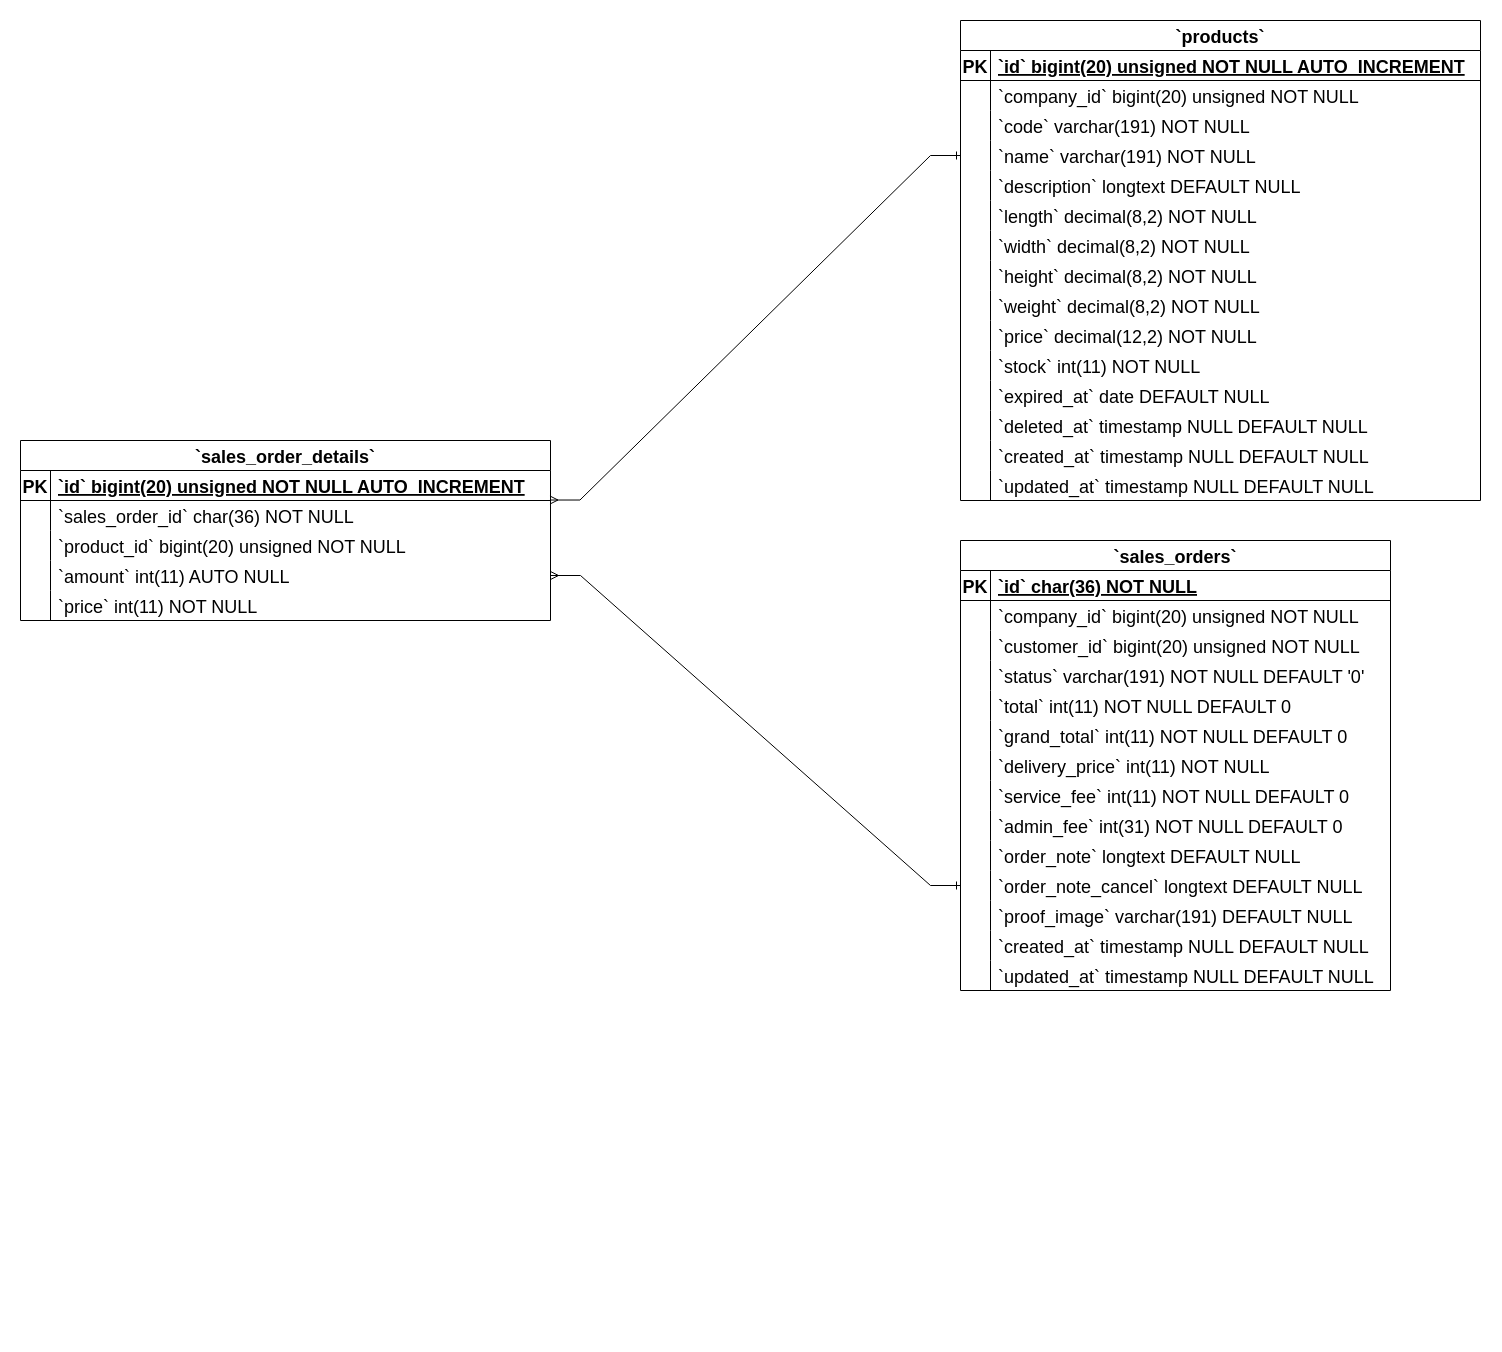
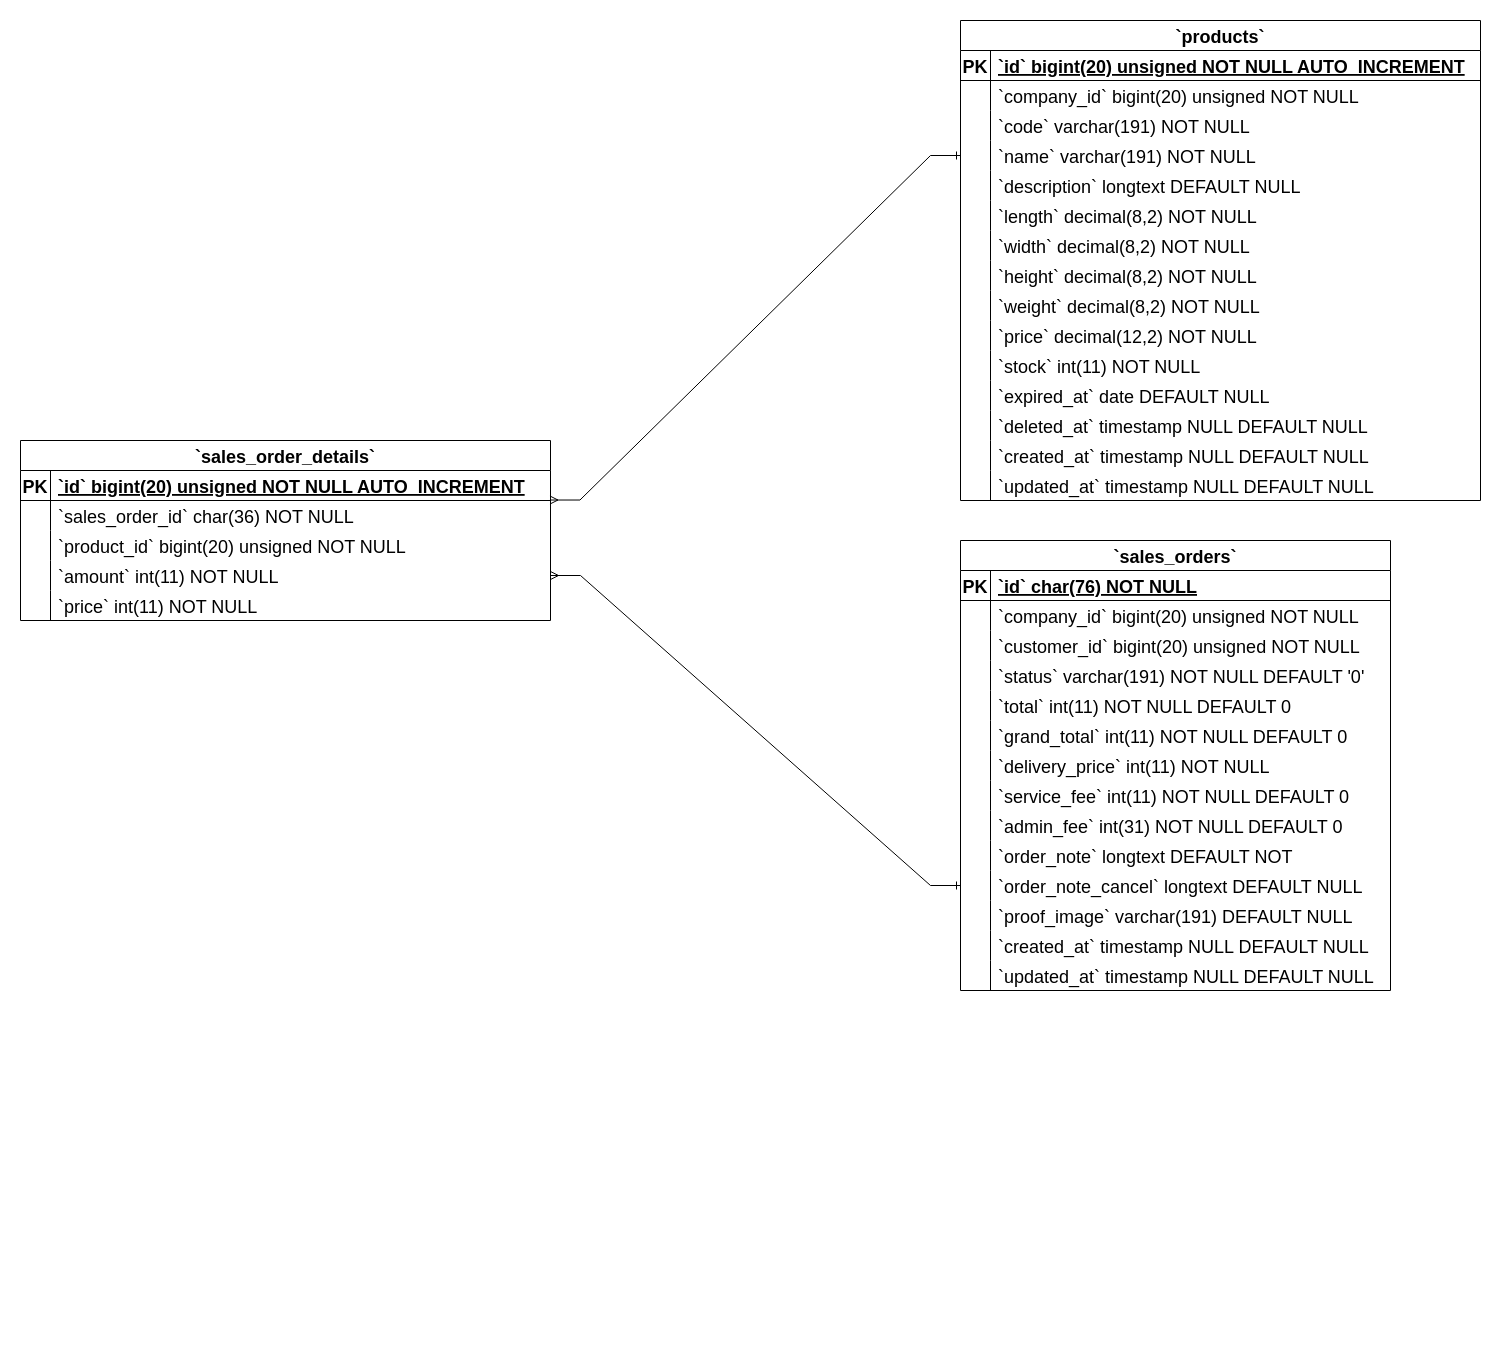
node "`amount` int(11) AUTO NULL": label "`amount` int(11) AUTO NULL" -> "`amount` int(11) NOT NULL"
node "`id` char(36) NOT NULL": label "`id` char(36) NOT NULL" -> "`id` char(76) NOT NULL"
node "`order_note` longtext DEFAULT NULL": label "`order_note` longtext DEFAULT NULL" -> "`order_note` longtext DEFAULT NOT"
